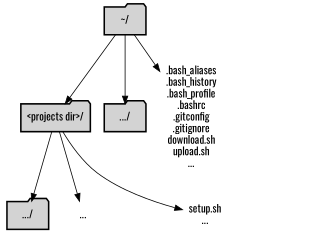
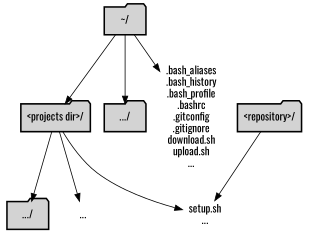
node "<repository>/": added
